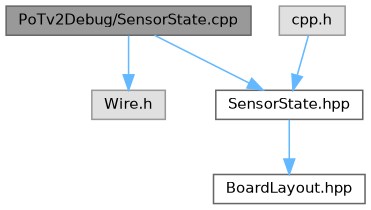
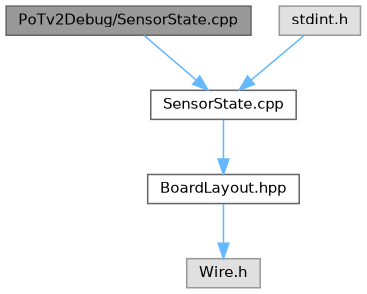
node "cpp.h": label "cpp.h" -> "stdint.h"
edge "PoTv2Debug/SensorState.cpp" -> "Wire.h": now "BoardLayout.hpp" -> "Wire.h"
node "SensorState.hpp": label "SensorState.hpp" -> "SensorState.cpp"
